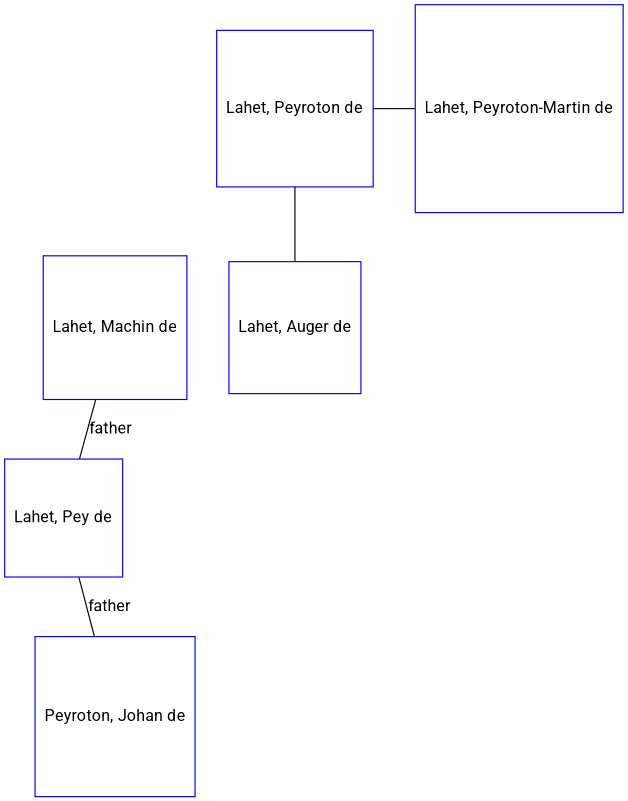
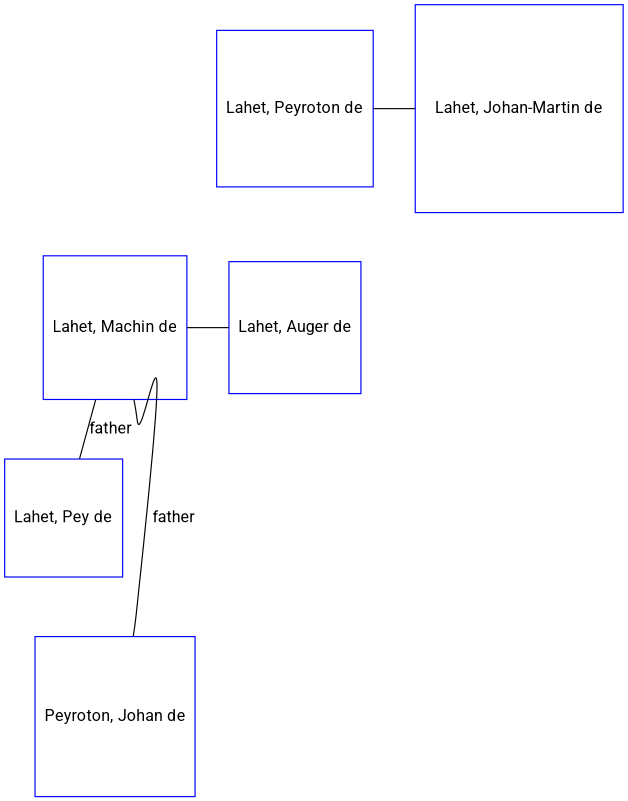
node "Lahet, Peyroton-Martin de": label "Lahet, Peyroton-Martin de" -> "Lahet, Johan-Martin de"
edge "Lahet, Peyroton de" -- "Lahet, Auger de": now "Lahet, Machin de" -- "Lahet, Auger de"
edge "Lahet, Pey de" -- "Peyroton, Johan de": now "Lahet, Machin de" -- "Peyroton, Johan de"
